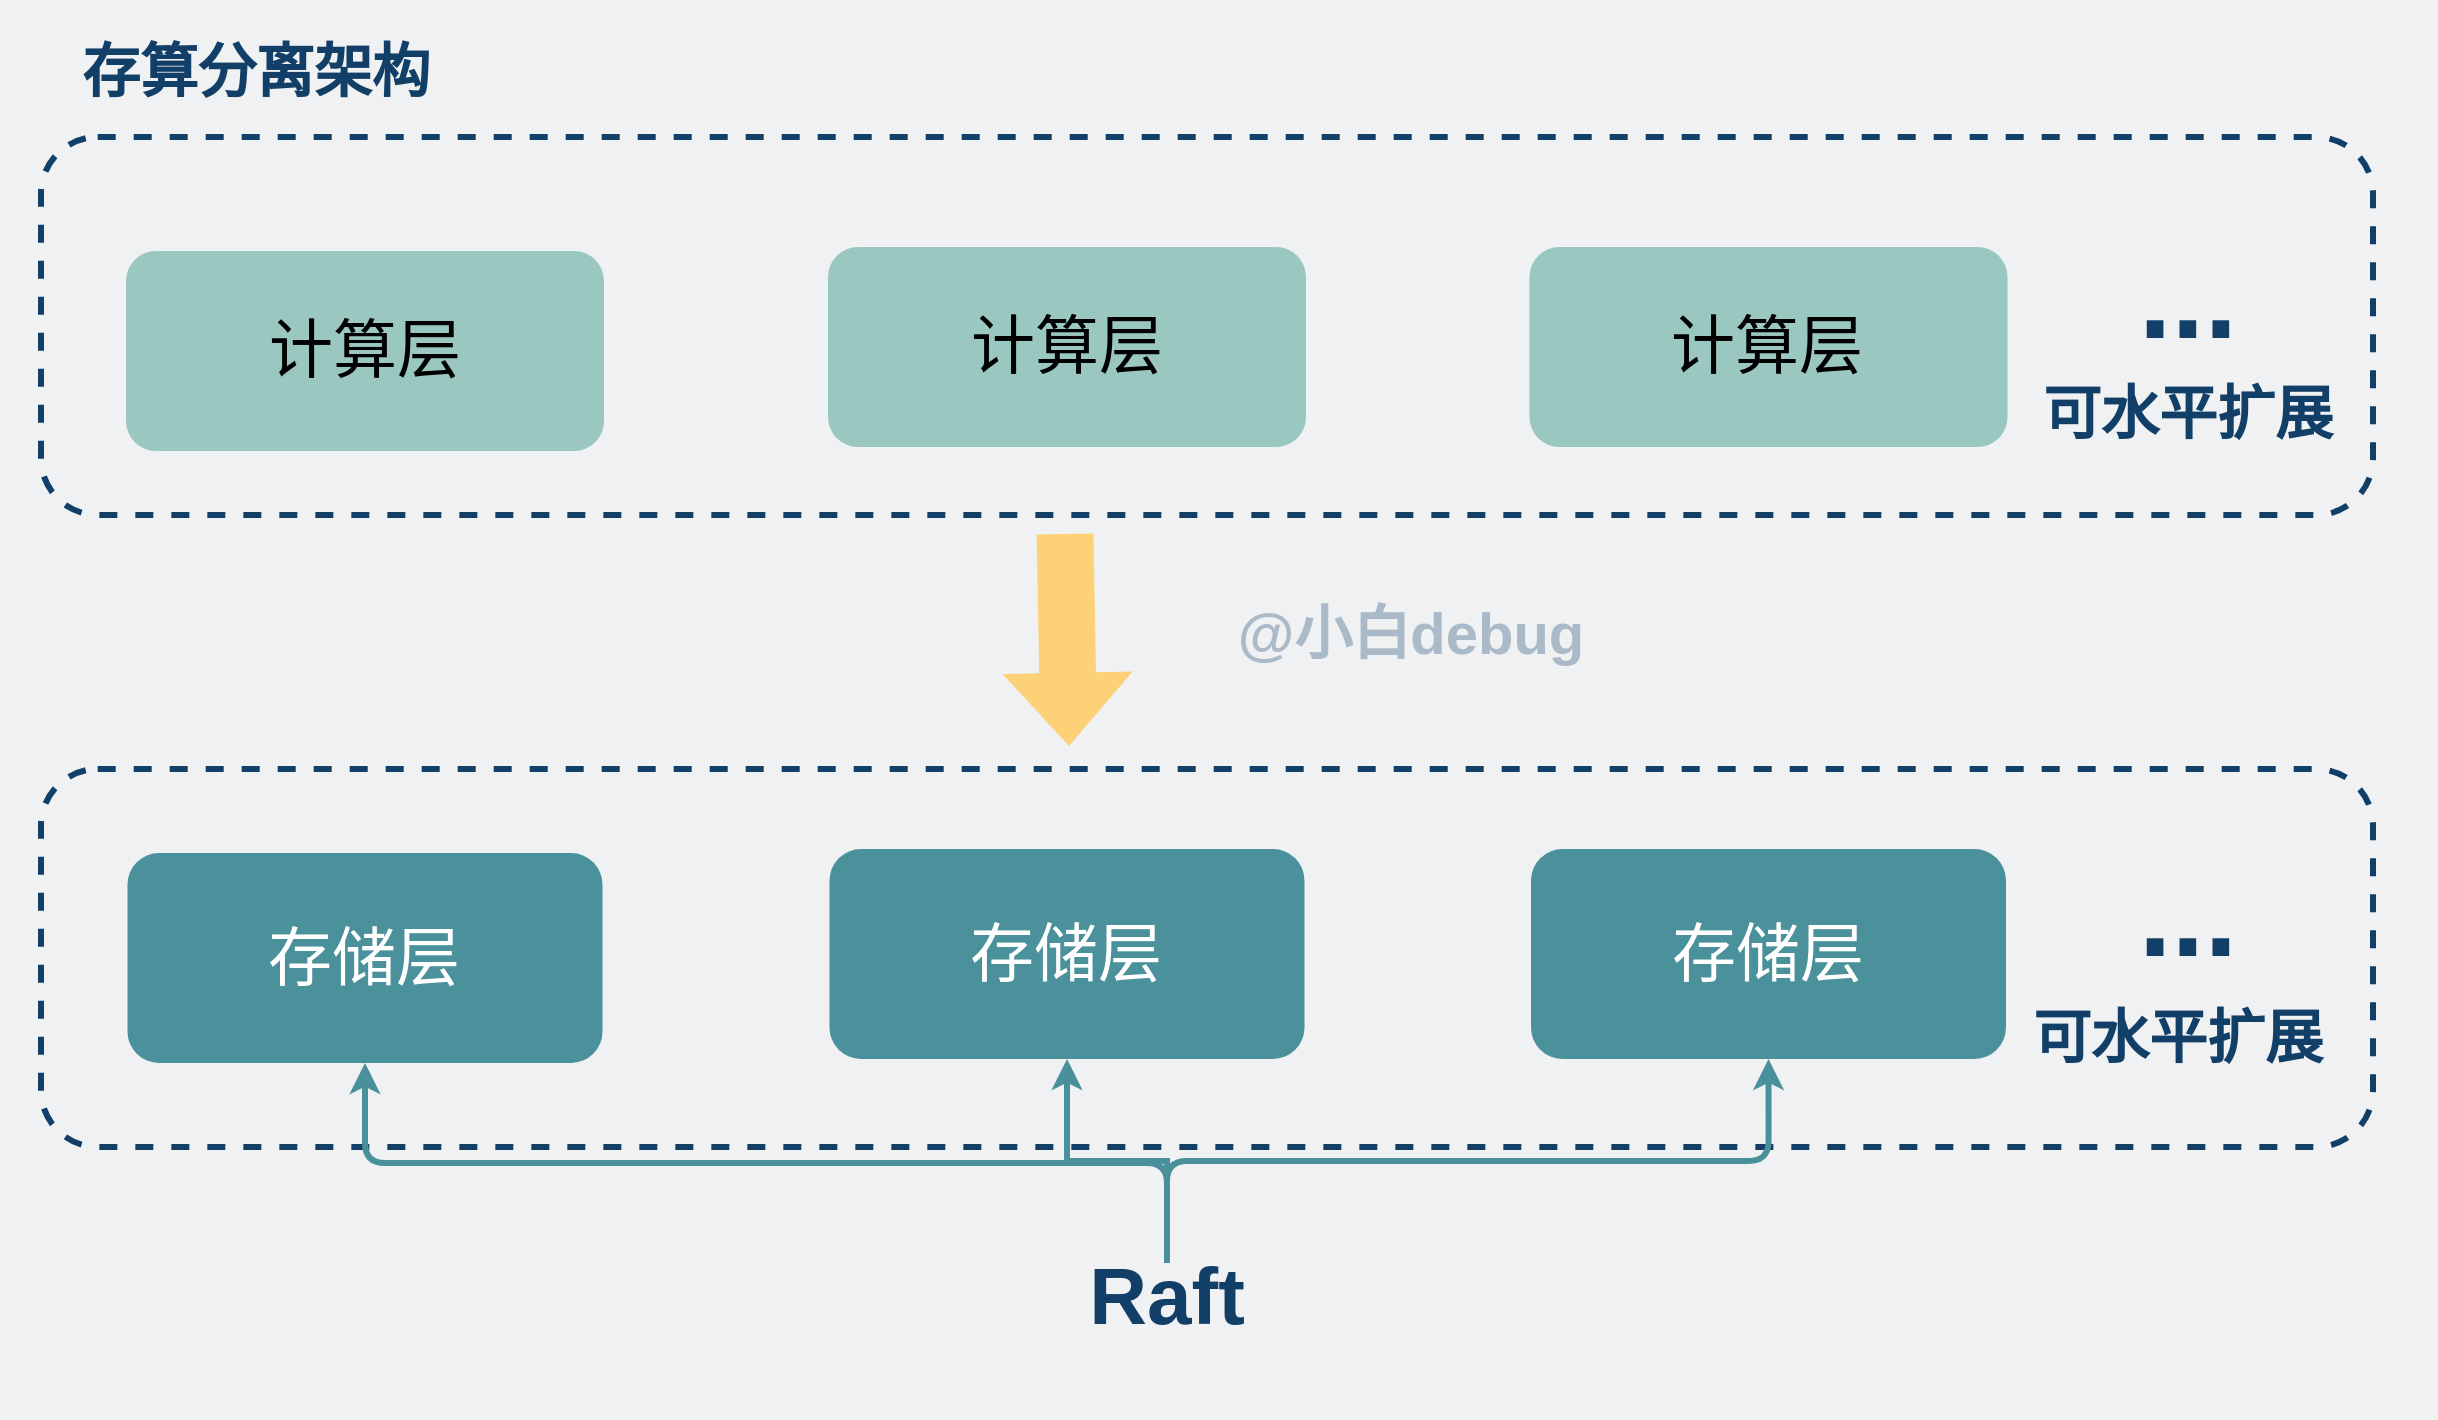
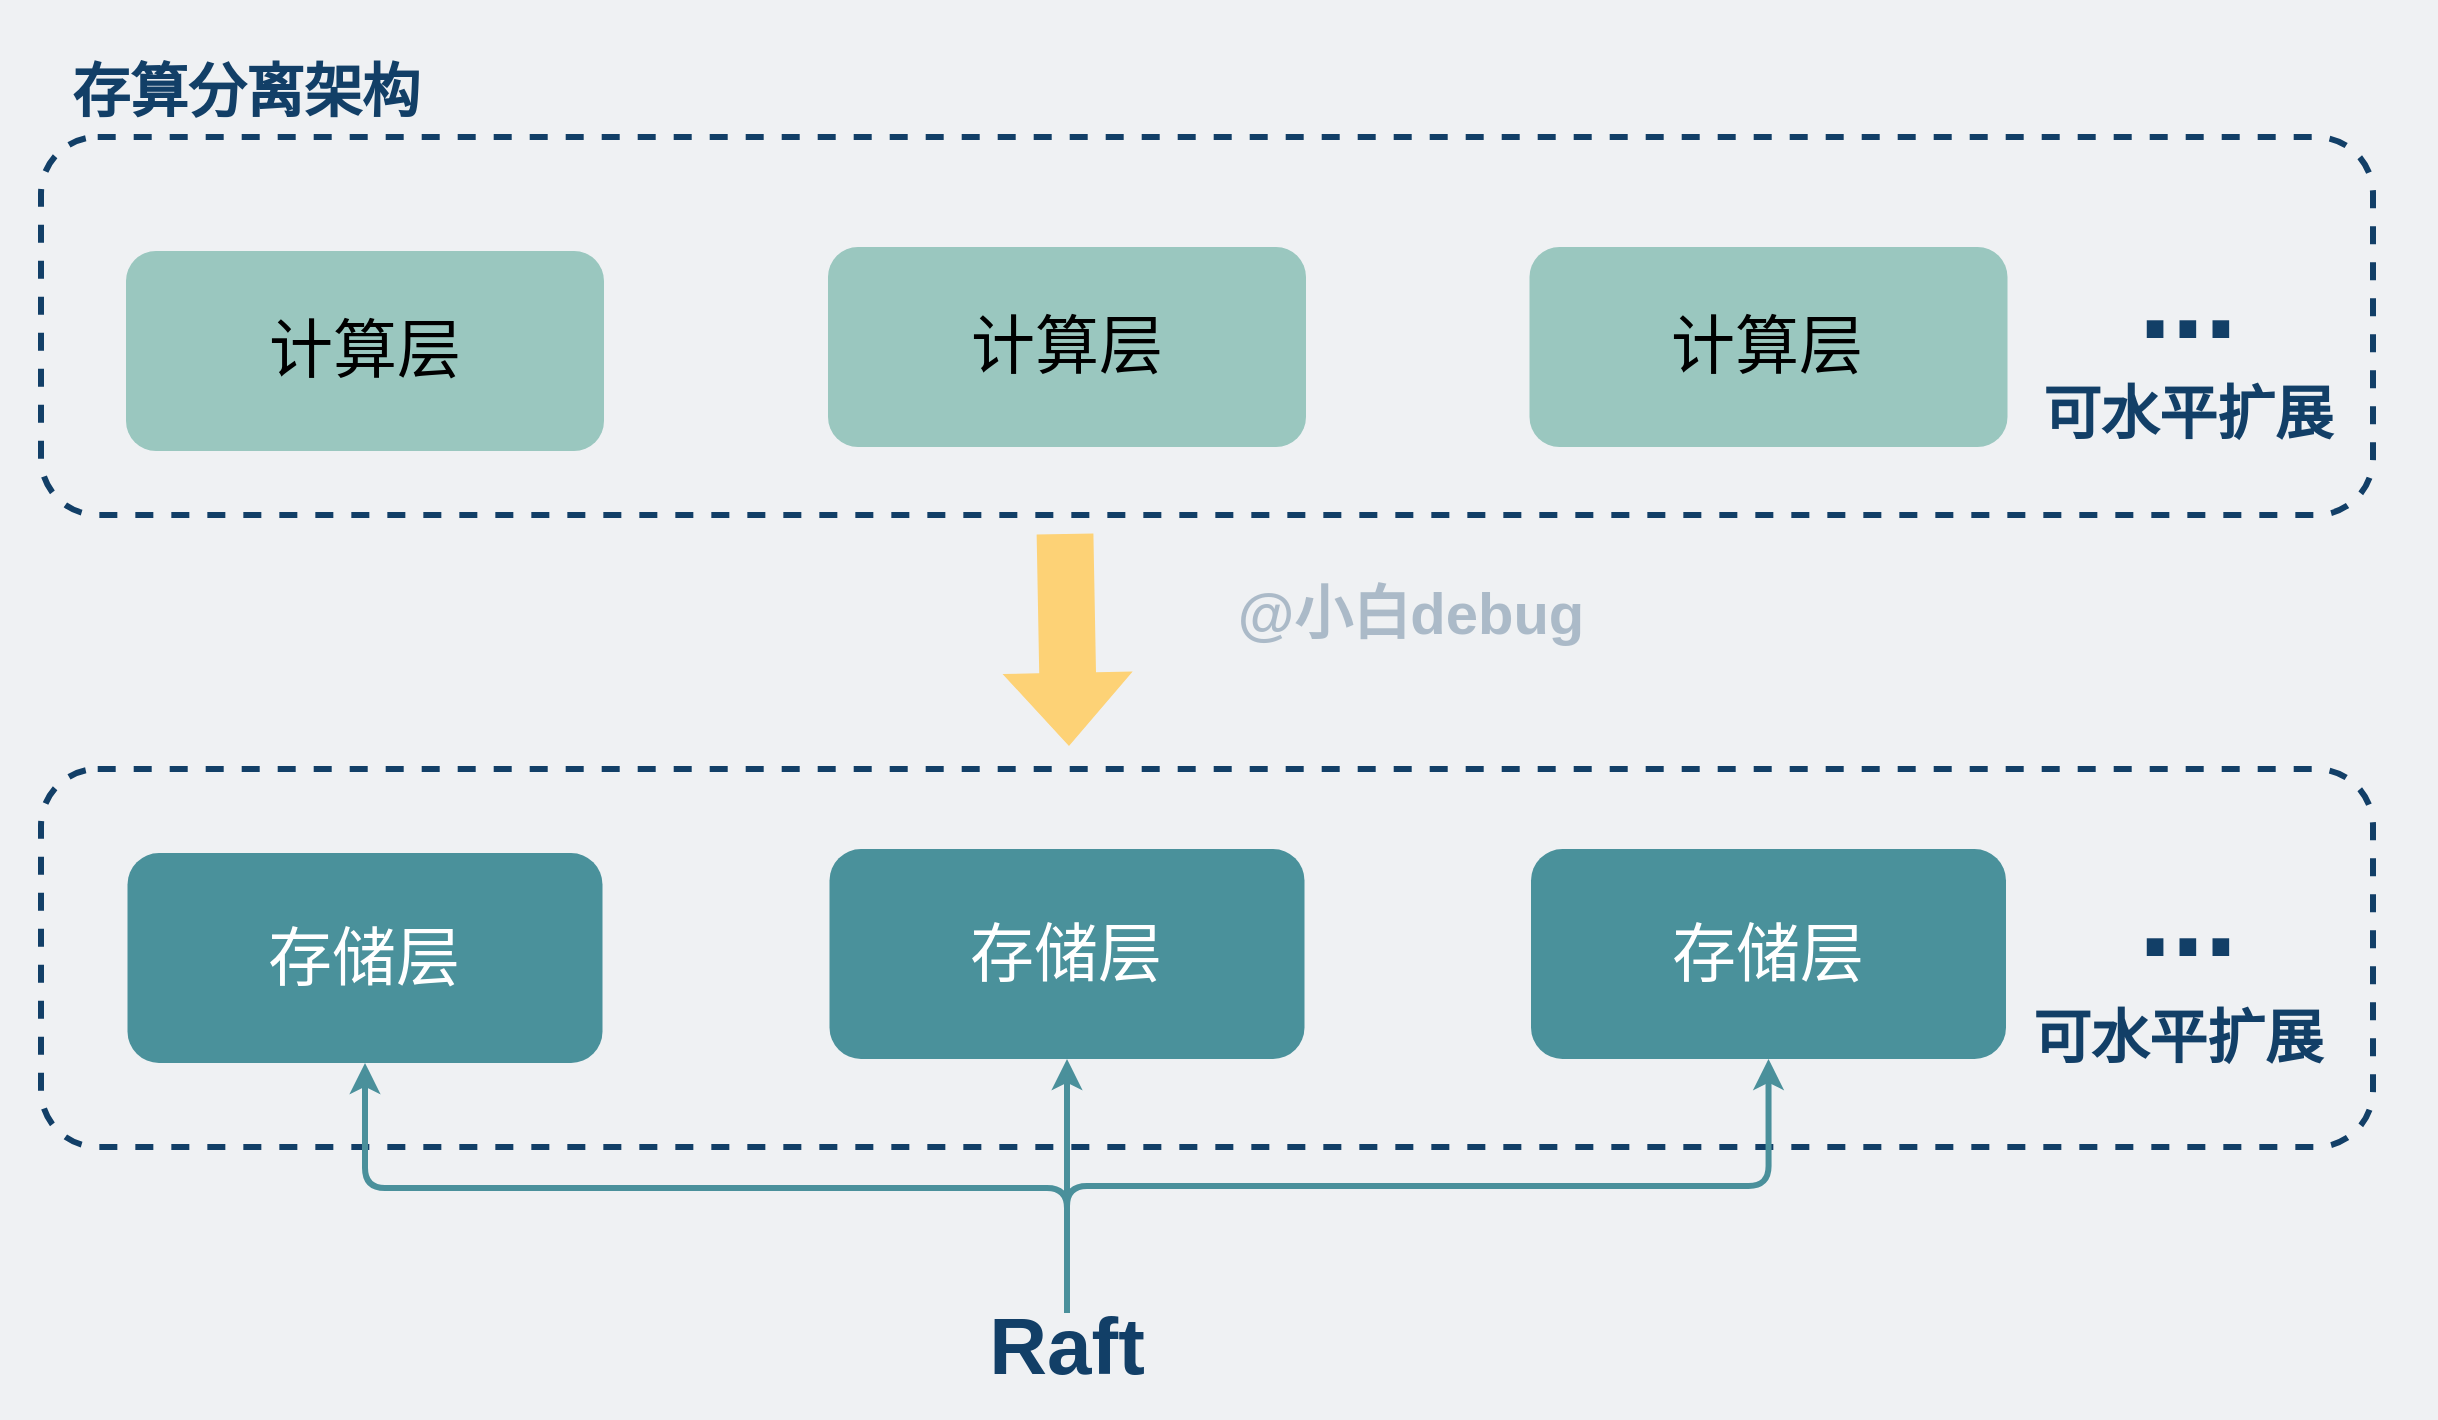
node "存算分离架构": moved (257, 73) -> (247, 93)
node "@小白debug": moved (1412, 635) -> (1412, 615)
node "Raft": moved (1167, 1295) -> (1067, 1345)
